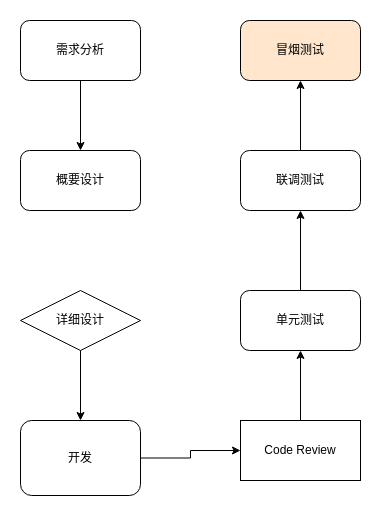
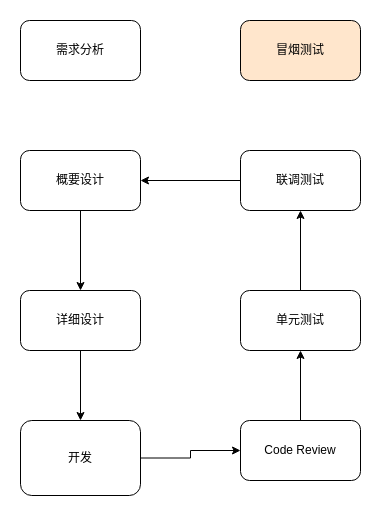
edge "需求分析" -> "概要设计": removed
edge "联调测试" -> "冒烟测试": now "联调测试" -> "概要设计"
edge "概要设计" -> "详细设计": added
node "详细设计": shape diamond -> rounded rectangle
node "Code Review": shape rectangle -> rounded rectangle
